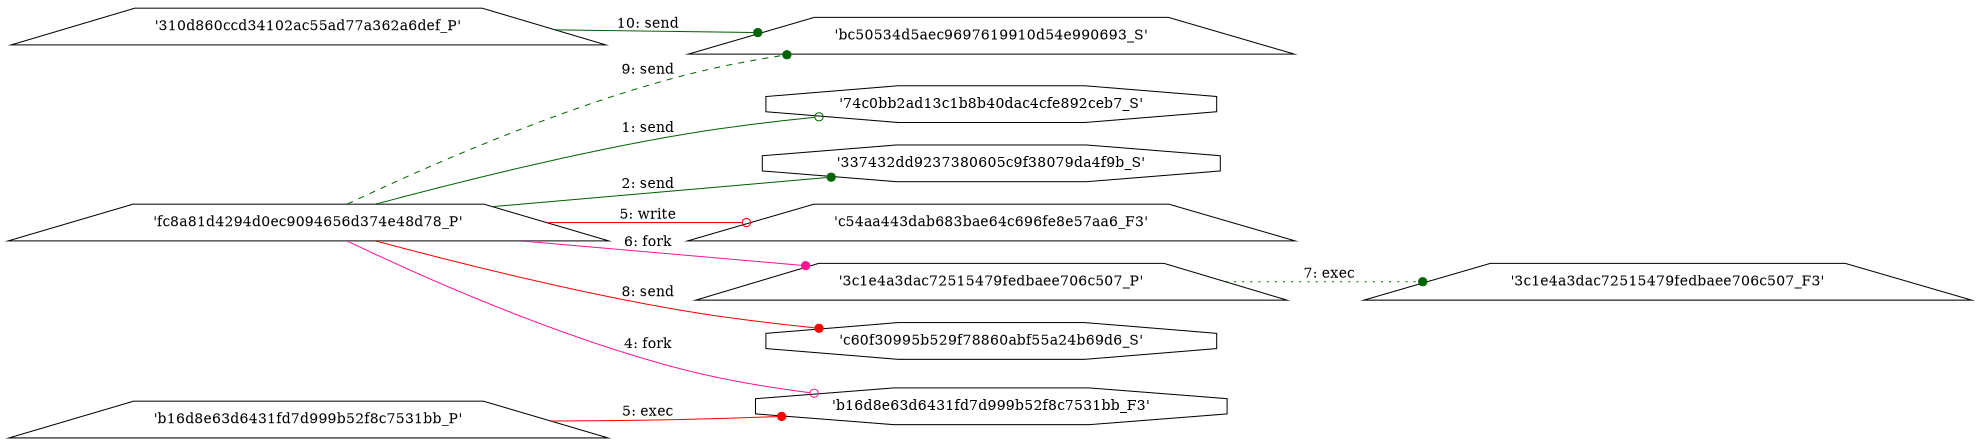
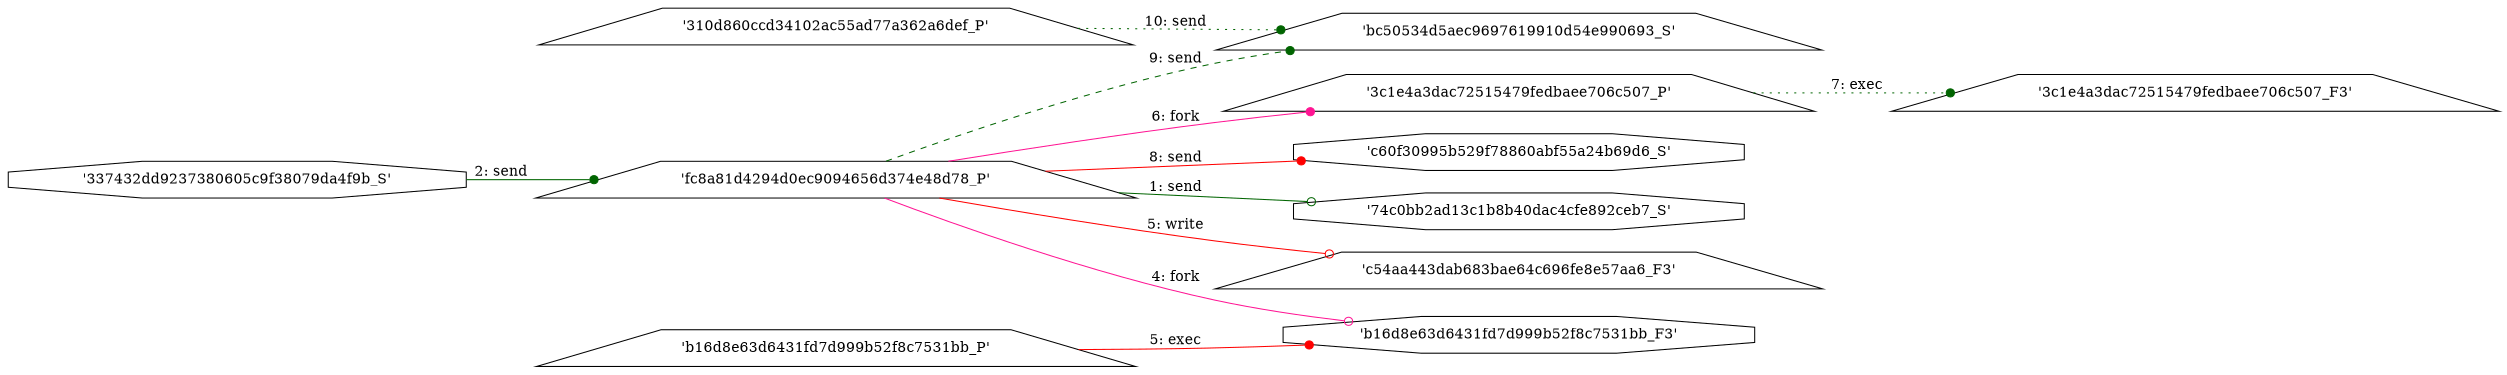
edge "'310d860ccd34102ac55ad77a362a6def_P'" -> "'bc50534d5aec9697619910d54e990693_S'": style solid -> dotted
edge "'fc8a81d4294d0ec9094656d374e48d78_P'" -> "'337432dd9237380605c9f38079da4f9b_S'": reversed
